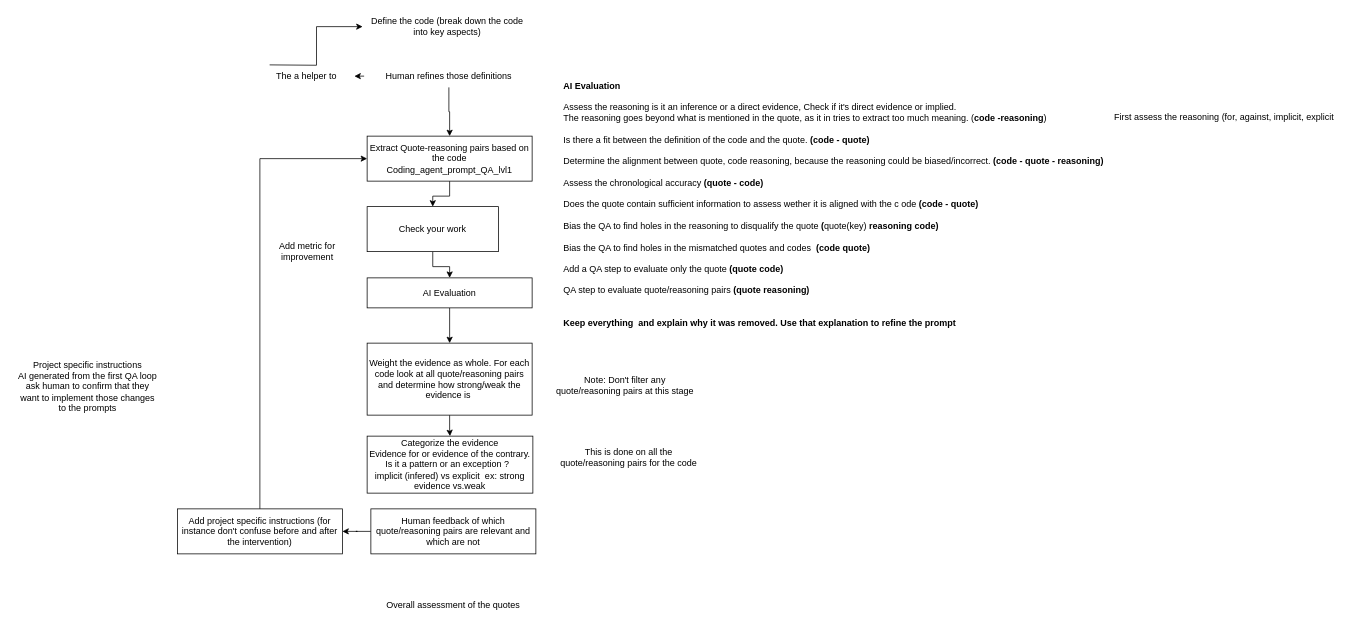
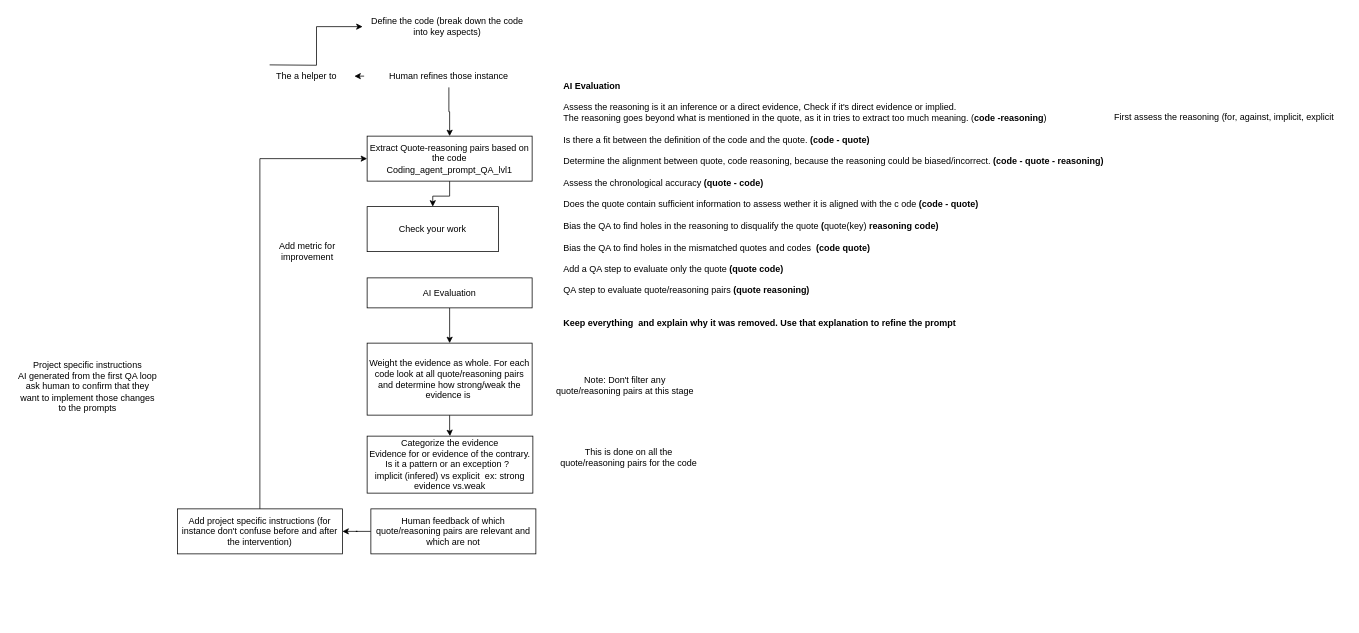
node "Human refines those definitions": label "Human refines those definitions" -> "Human refines those instance"
edge "Check your work" -> "AI Evaluation": removed
node "Overall assessment of the quotes": removed
